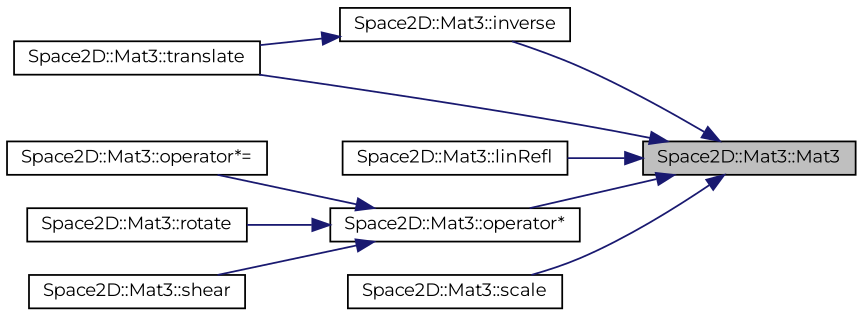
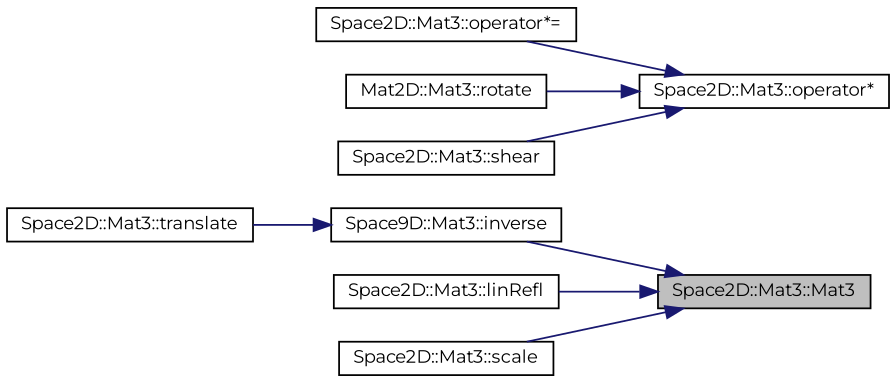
node "Space2D::Mat3::inverse": label "Space2D::Mat3::inverse" -> "Space9D::Mat3::inverse"
edge "Space2D::Mat3::translate" -> "Space2D::Mat3::Mat3": removed
edge "Space2D::Mat3::operator*" -> "Space2D::Mat3::Mat3": removed
node "Space2D::Mat3::rotate": label "Space2D::Mat3::rotate" -> "Mat2D::Mat3::rotate"
